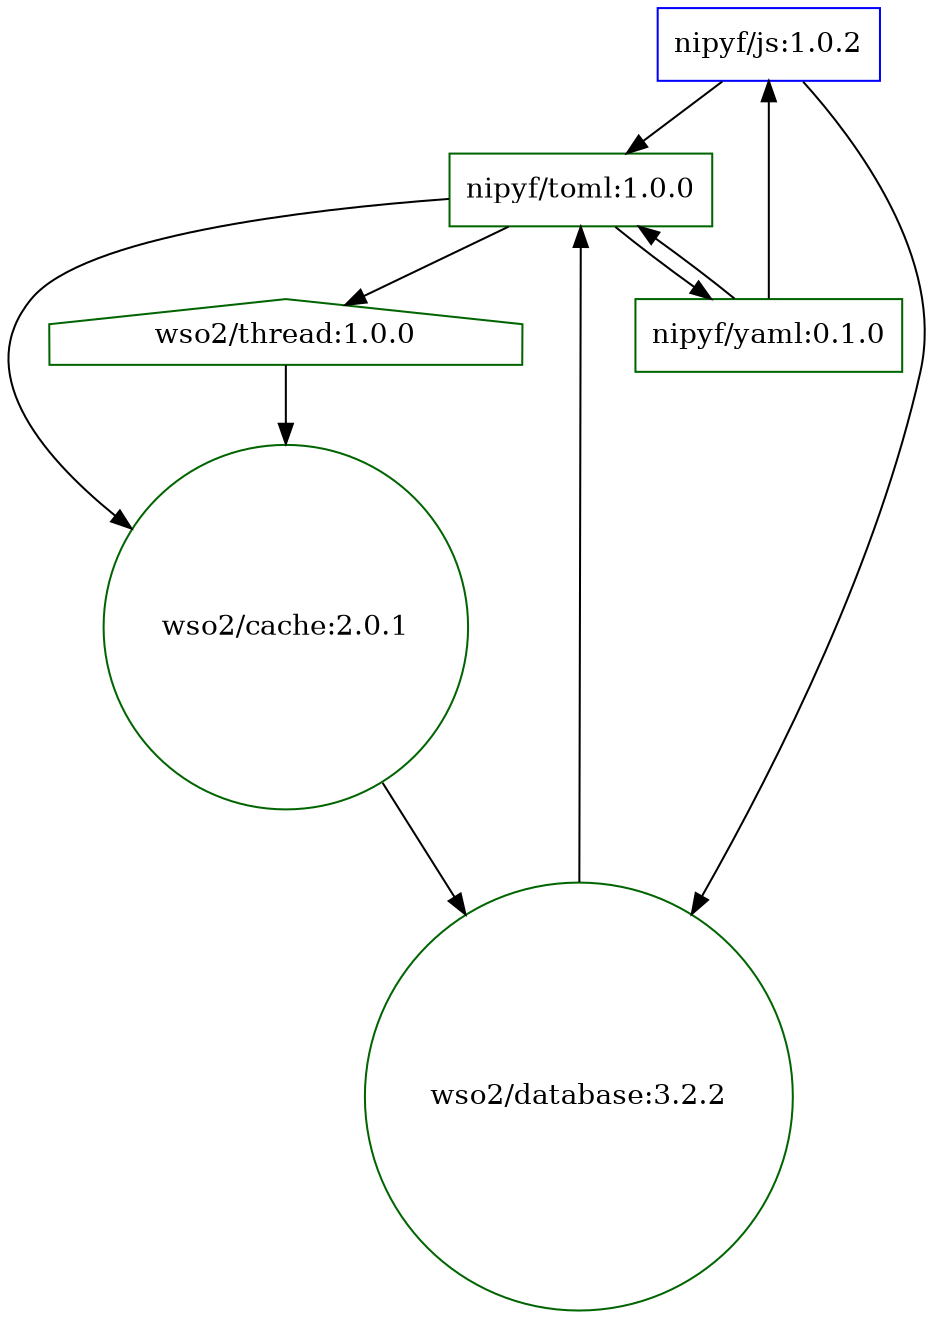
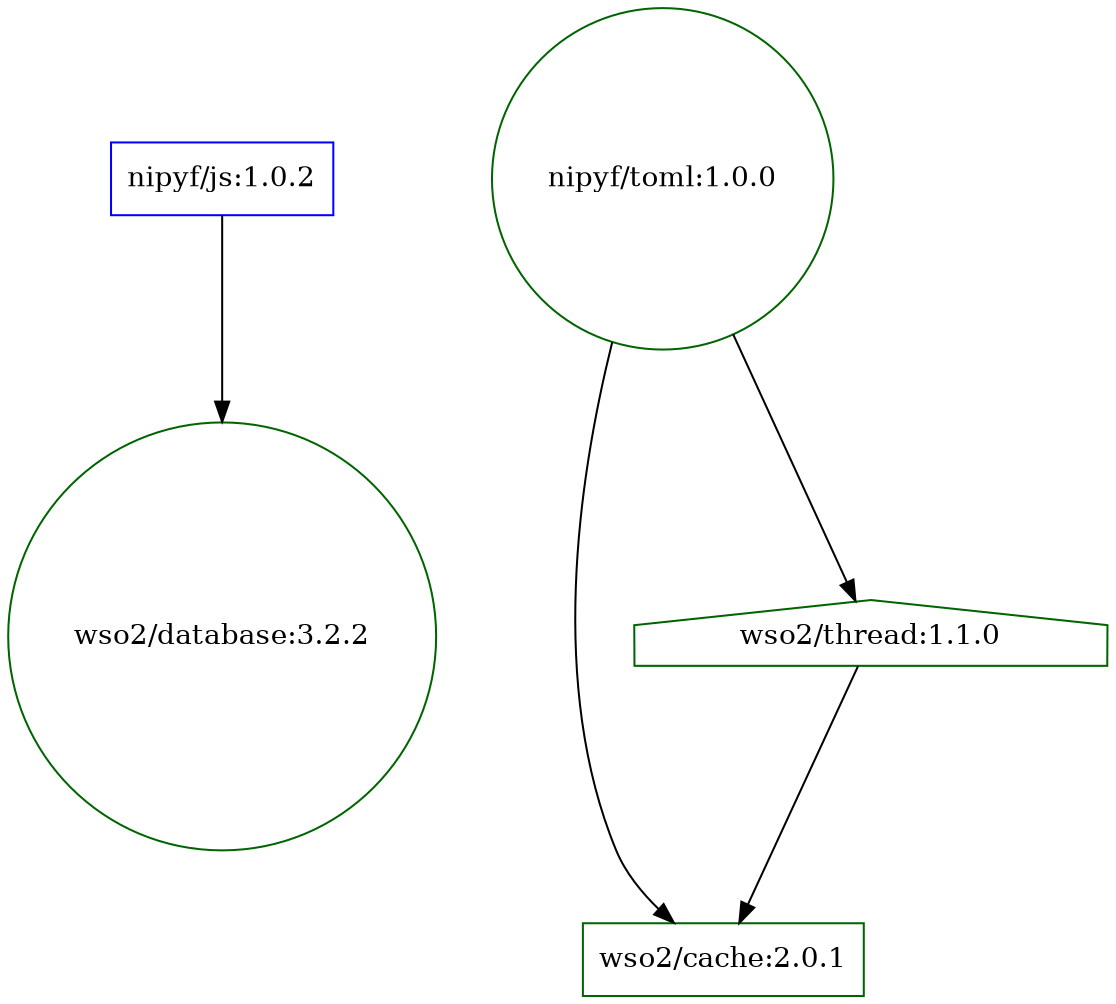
edge "nipyf/js:1.0.2" -> "nipyf/toml:1.0.0": removed
node "nipyf/toml:1.0.0": shape box -> circle
node "wso2/thread:1.0.0": label "wso2/thread:1.0.0" -> "wso2/thread:1.1.0"
node "nipyf/yaml:0.1.0": removed
edge "wso2/database:3.2.2" -> "nipyf/toml:1.0.0": removed
node "wso2/cache:2.0.1": shape circle -> box
edge "wso2/cache:2.0.1" -> "wso2/database:3.2.2": removed
